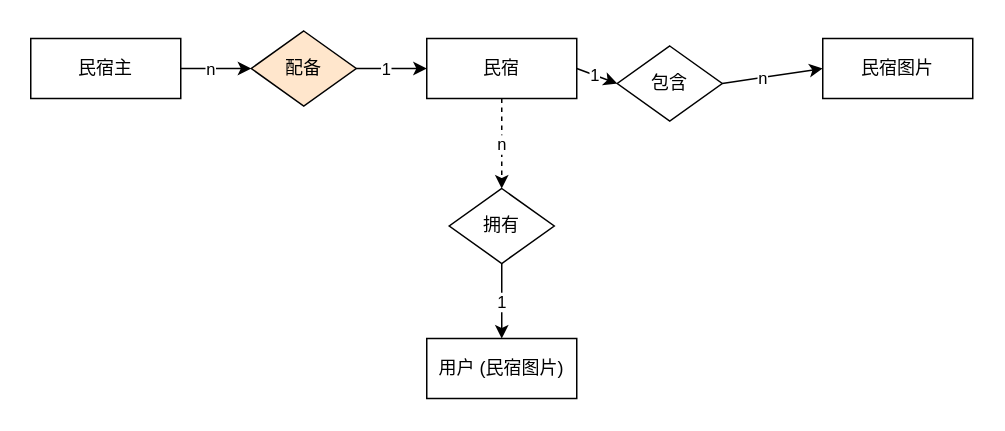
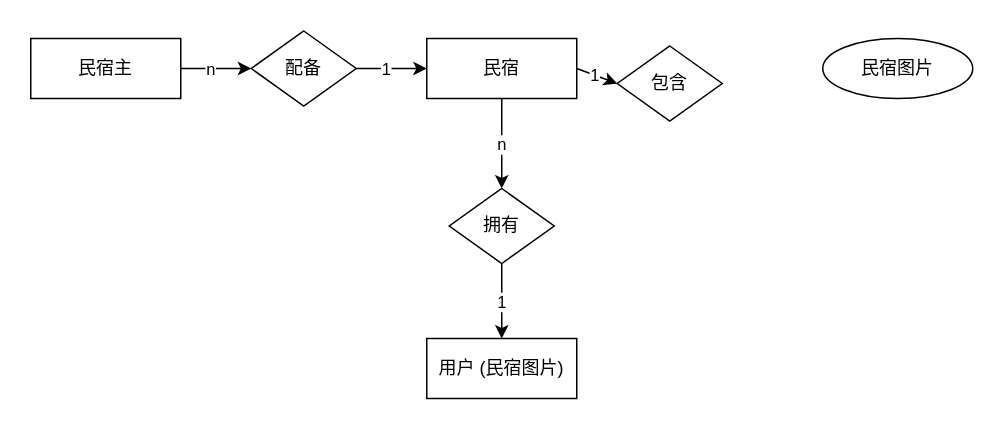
node "配备": fillcolor #ffe6cc -> #ffffff
node "民宿图片": shape rectangle -> ellipse
edge "包含" -> "民宿图片": removed, label "n"
edge "民宿" -> "拥有": style dashed -> solid
